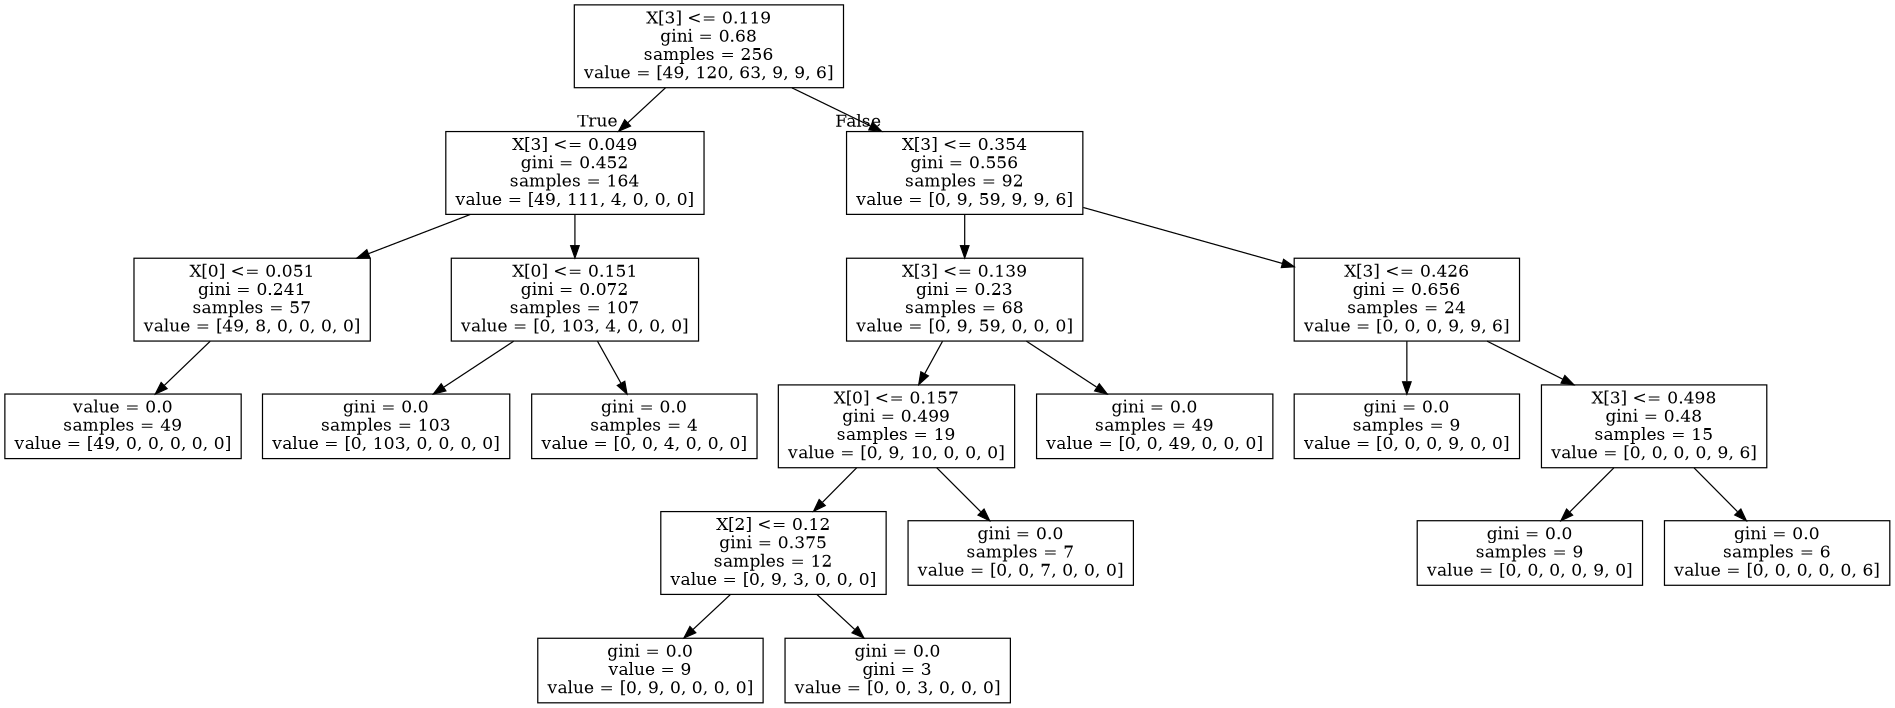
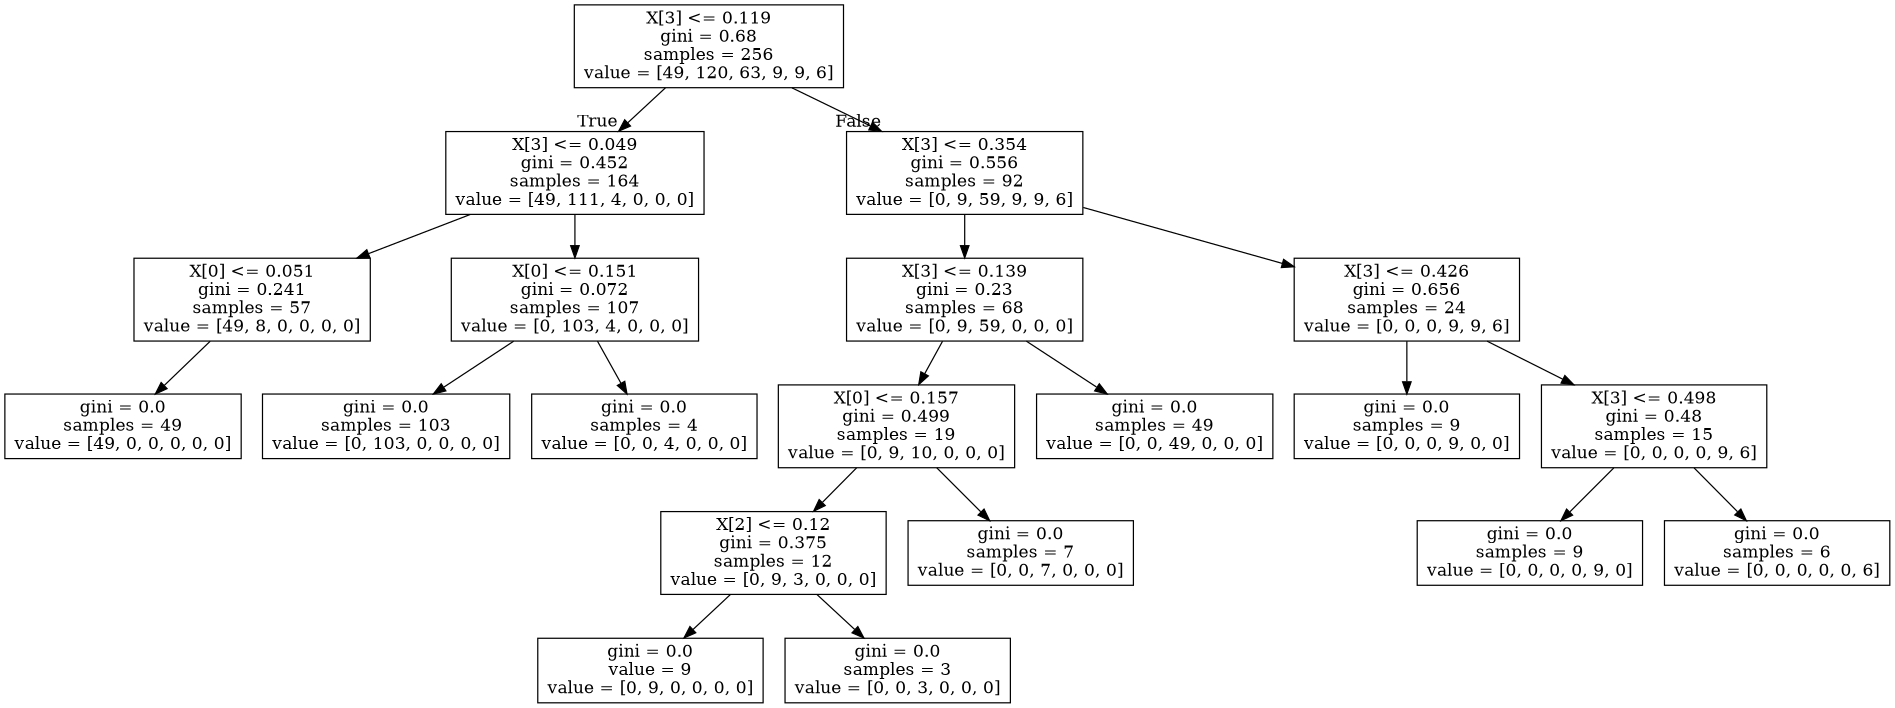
node "value = 0.0 samples = 49 value = [49, 0, 0, 0, 0, 0]": label "value = 0.0 samples = 49 value = [49, 0, 0, 0, 0, 0]" -> "gini = 0.0 samples = 49 value = [49, 0, 0, 0, 0, 0]"
node "gini = 0.0 gini = 3 value = [0, 0, 3, 0, 0, 0]": label "gini = 0.0 gini = 3 value = [0, 0, 3, 0, 0, 0]" -> "gini = 0.0 samples = 3 value = [0, 0, 3, 0, 0, 0]"
